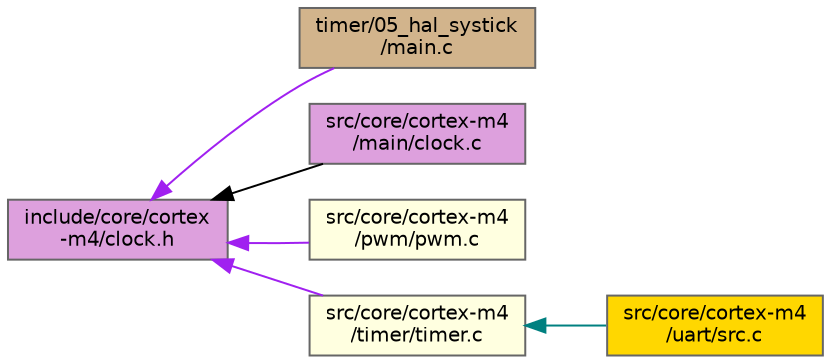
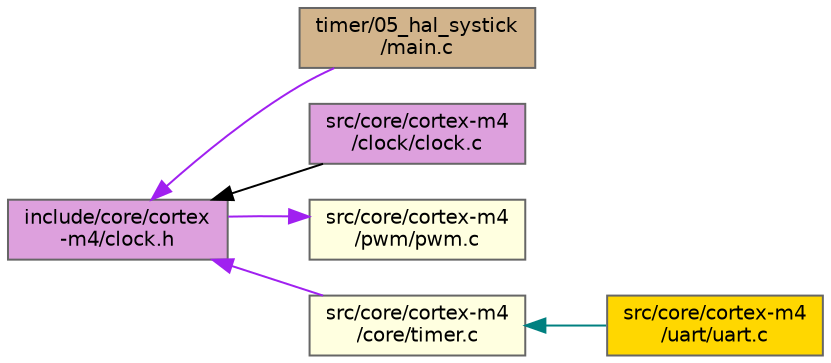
node "src/core/cortex-m4 /main/clock.c": label "src/core/cortex-m4 /main/clock.c" -> "src/core/cortex-m4 /clock/clock.c"
edge "src/core/cortex-m4 /pwm/pwm.c" -> "include/core/cortex -m4/clock.h": reversed
node "src/core/cortex-m4 /timer/timer.c": label "src/core/cortex-m4 /timer/timer.c" -> "src/core/cortex-m4 /core/timer.c"
node "src/core/cortex-m4 /uart/src.c": label "src/core/cortex-m4 /uart/src.c" -> "src/core/cortex-m4 /uart/uart.c"
